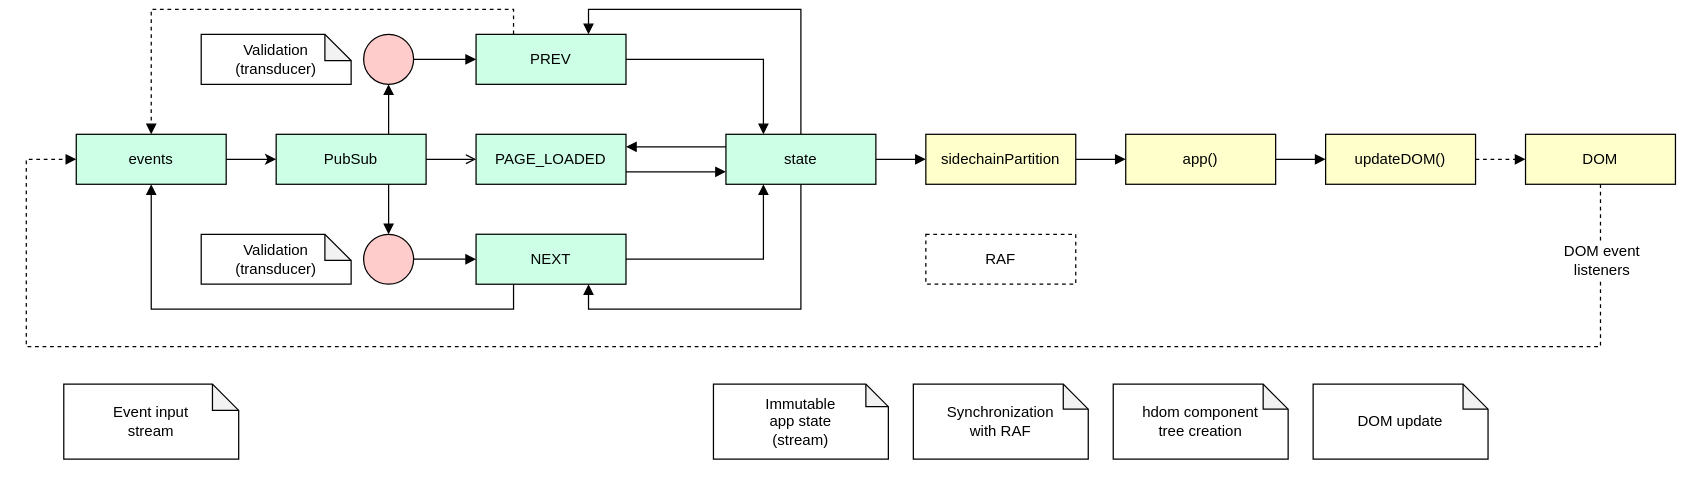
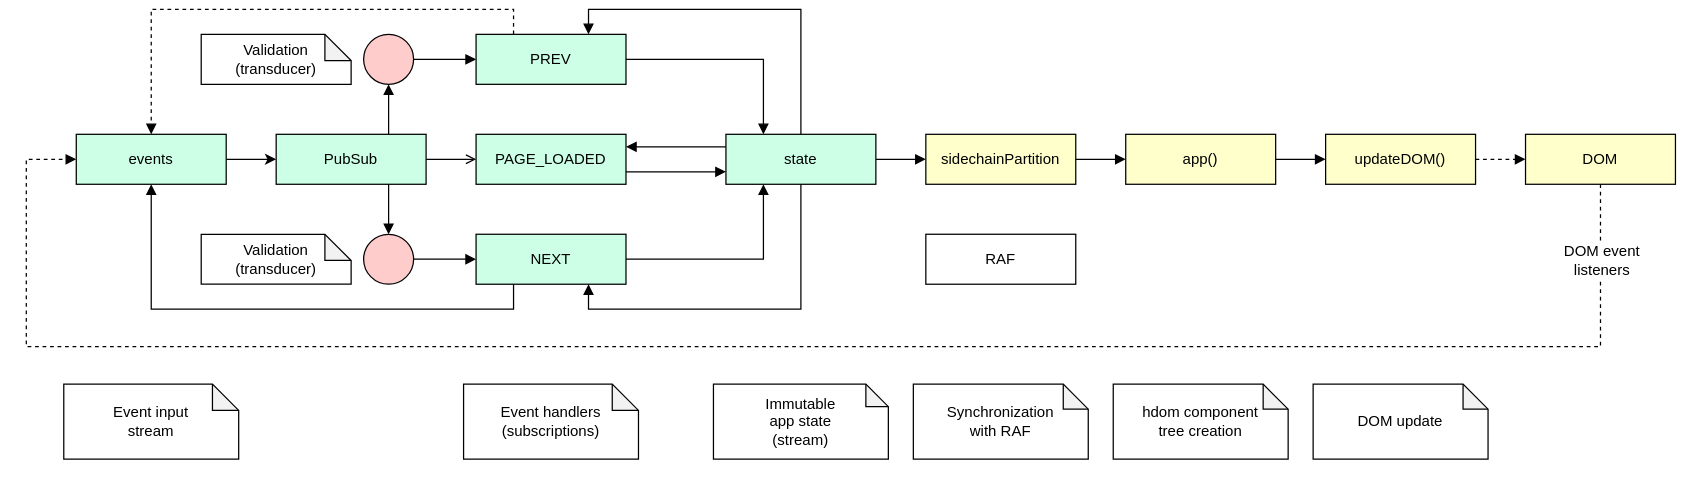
node "RAF": style dashed -> solid
node "Event handlers (subscriptions)": added
